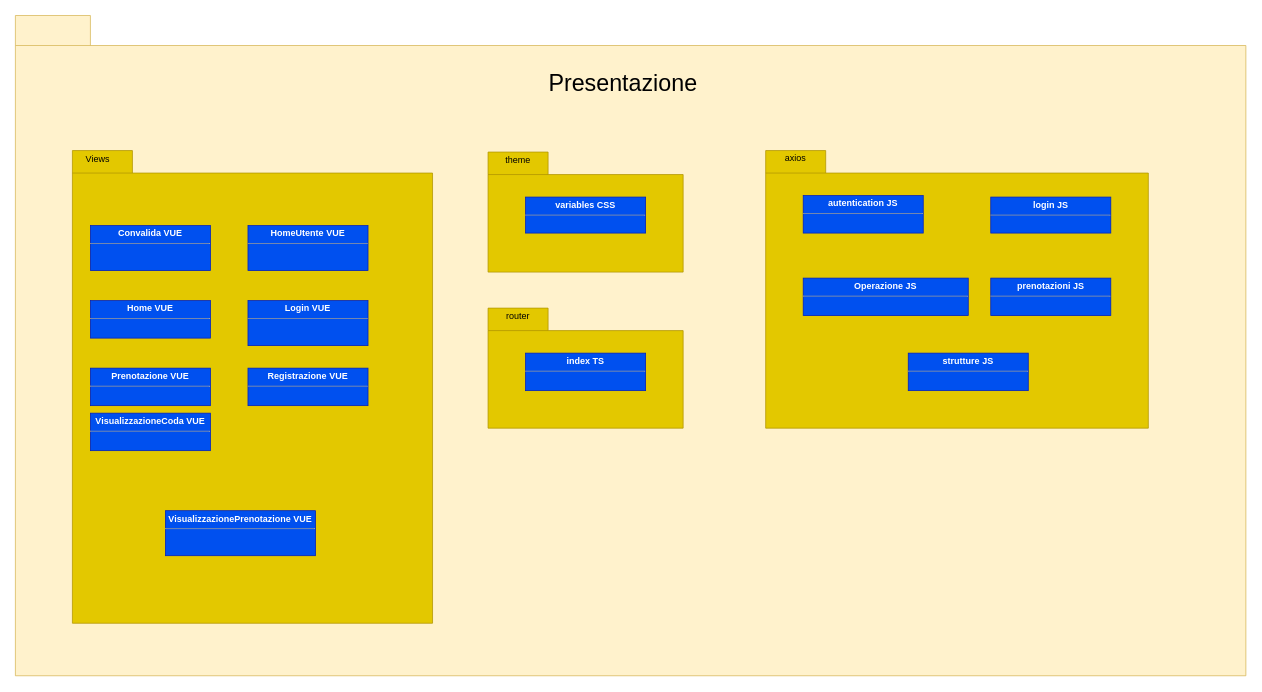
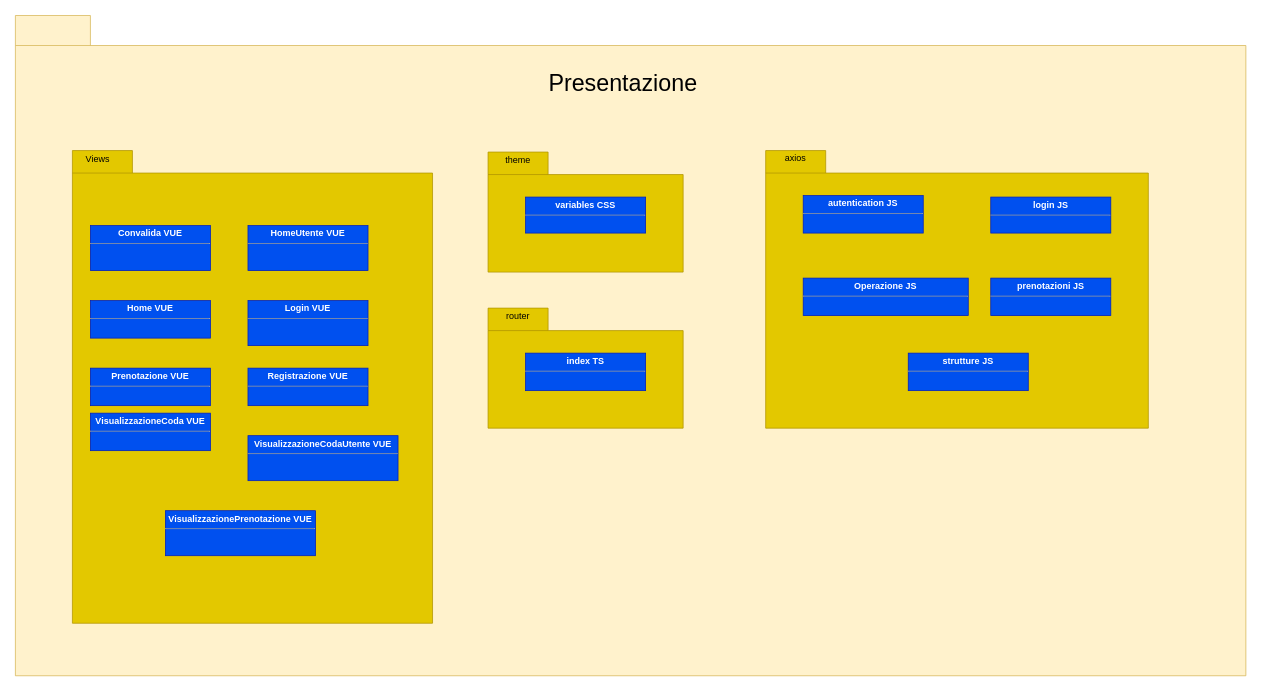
node "VisualizzazioneCodaUtente VUE": added
